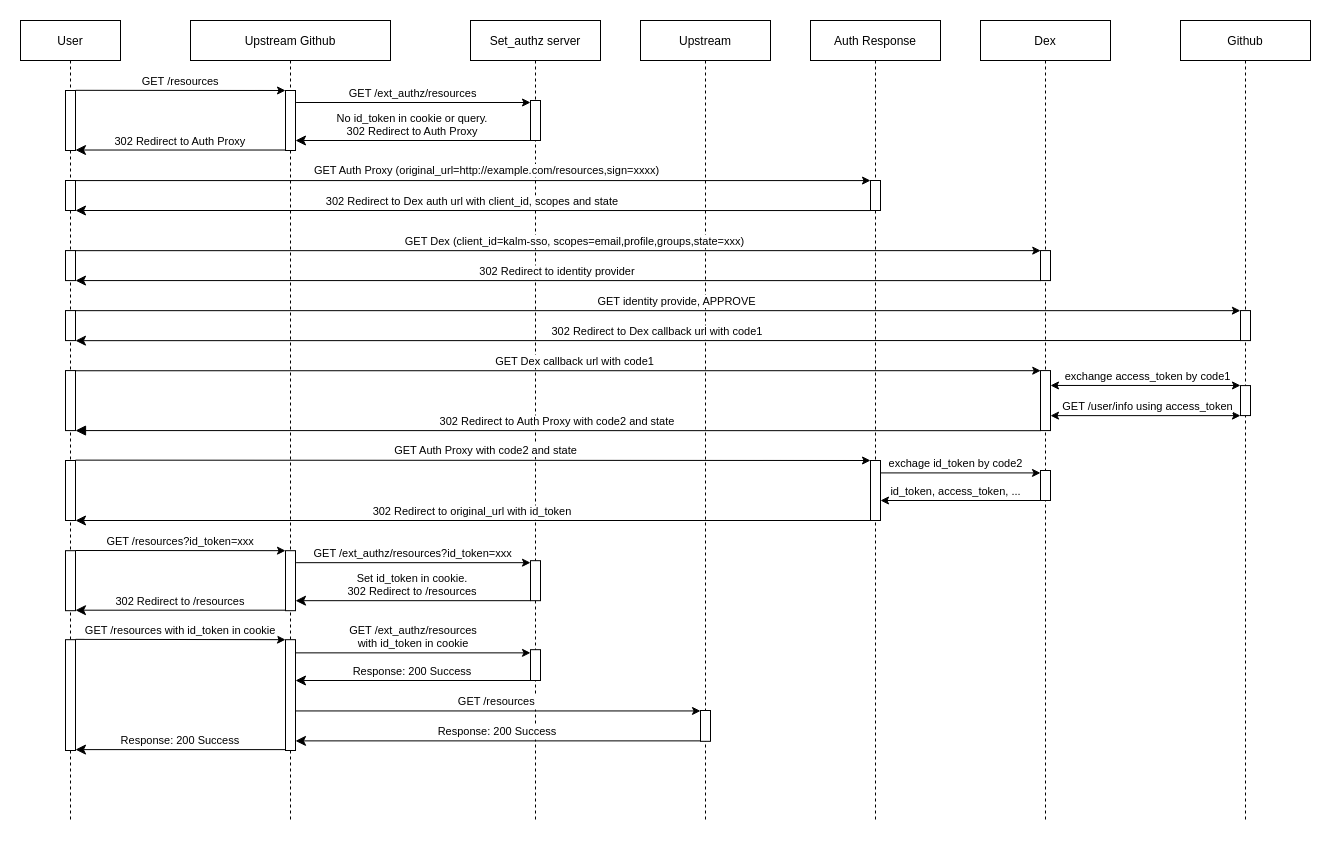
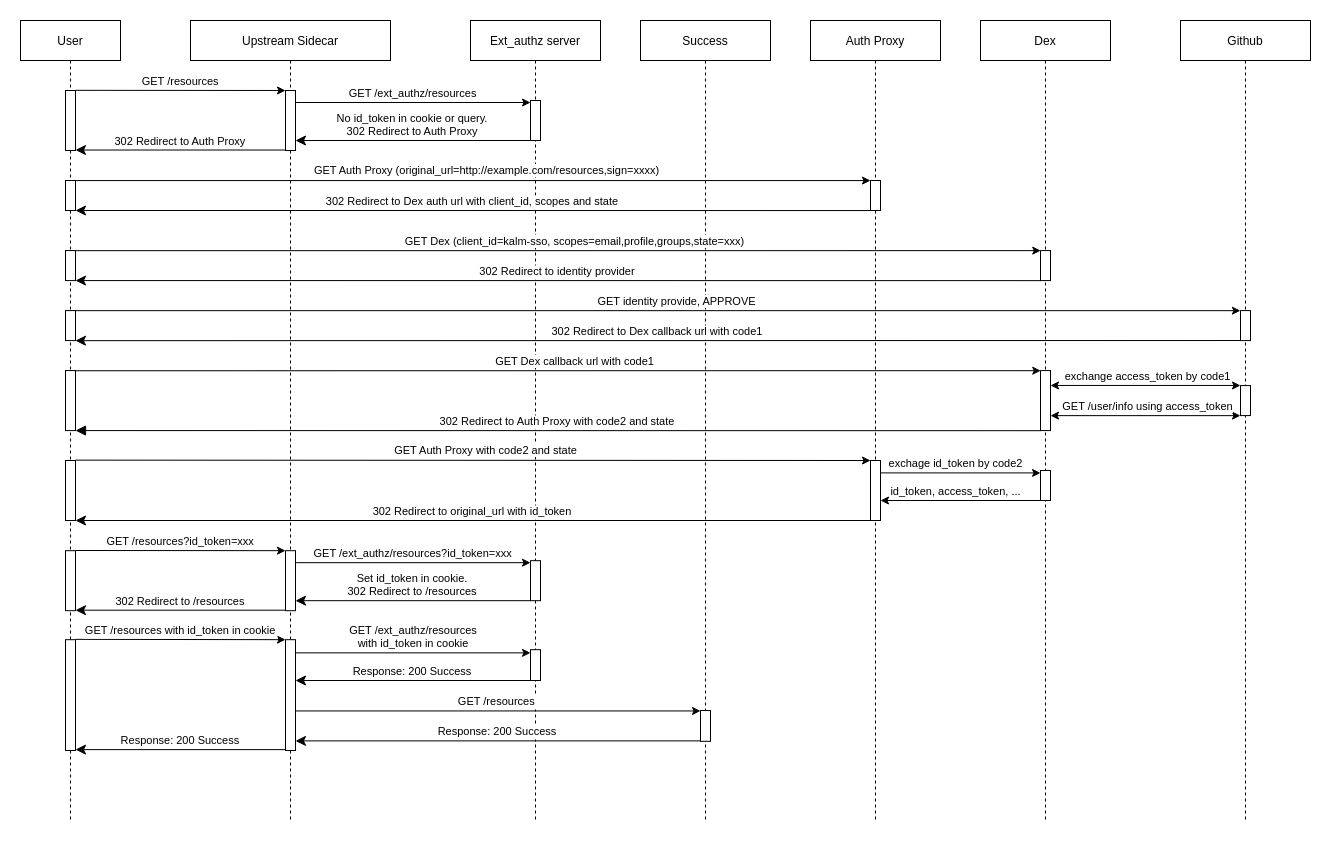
node "Upstream Github": label "Upstream Github" -> "Upstream Sidecar"
node "Set_authz server": label "Set_authz server" -> "Ext_authz server"
node "Upstream": label "Upstream" -> "Success"
node "Auth Response": label "Auth Response" -> "Auth Proxy"
